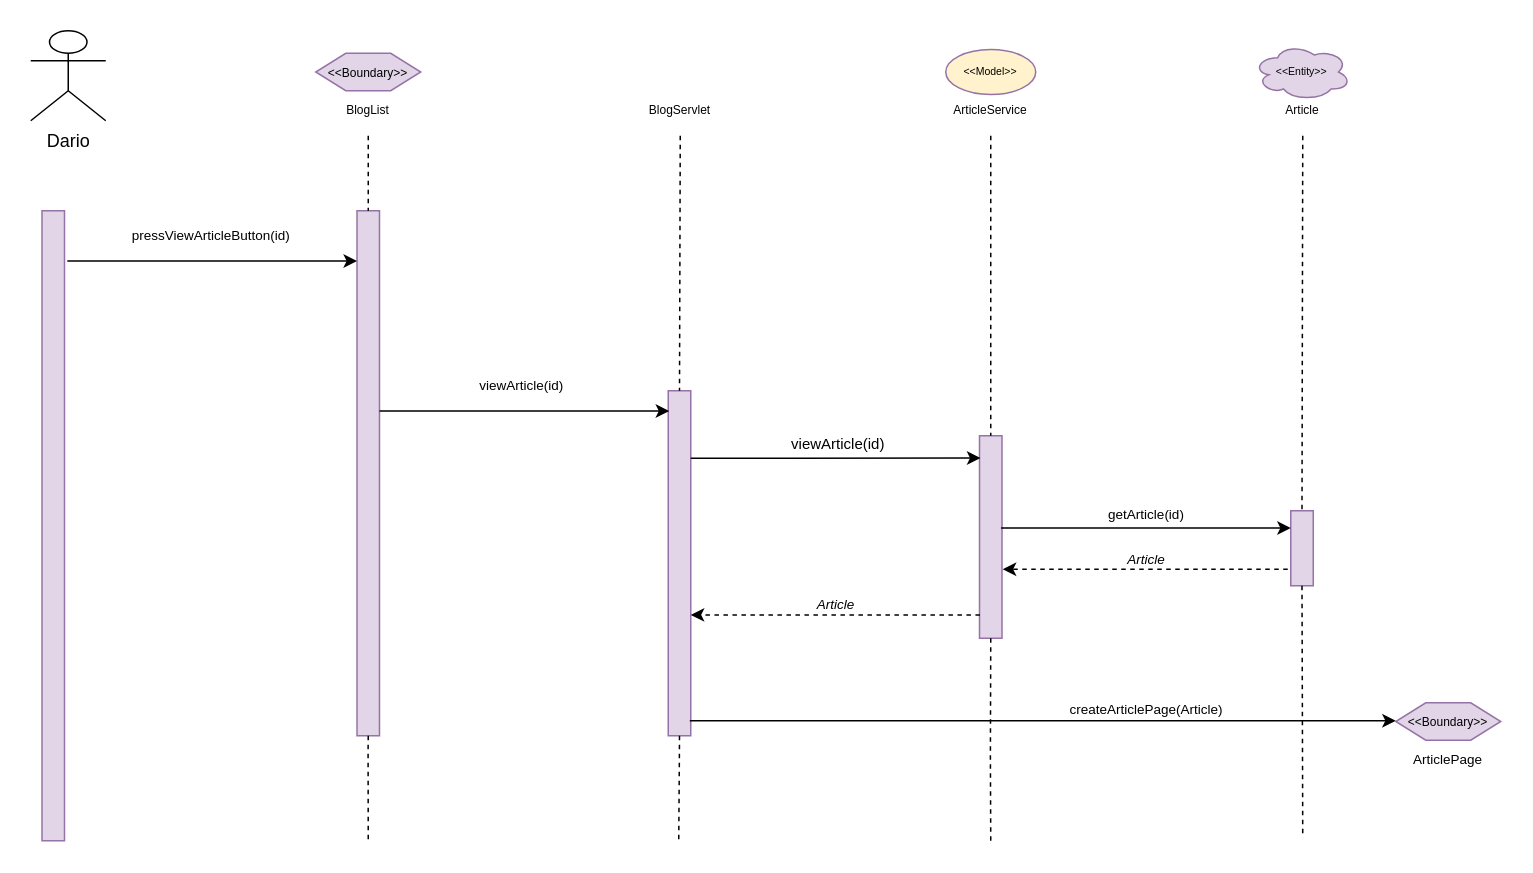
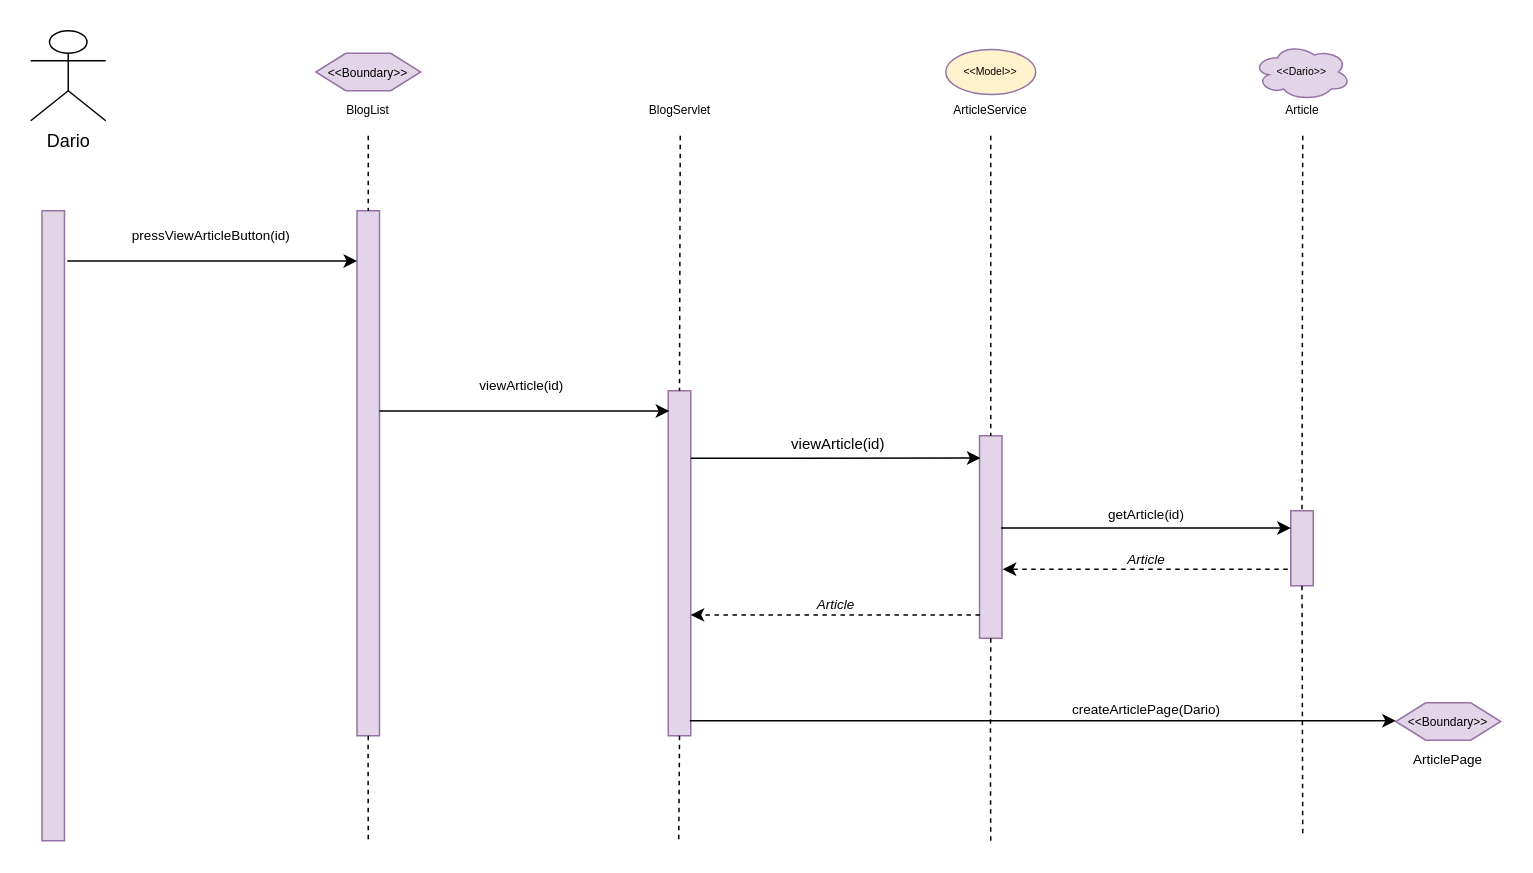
node "<<Entity>>": label "<<Entity>>" -> "<<Dario>>"
node "createArticlePage(Article)": label "createArticlePage(Article)" -> "createArticlePage(Dario)"
